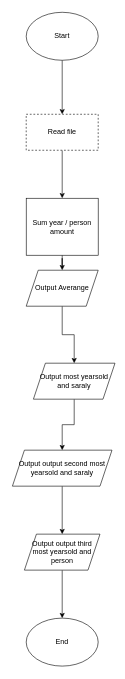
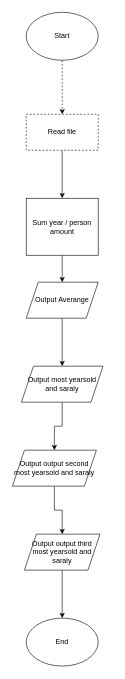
edge "Start" -> "Read file": style solid -> dashed
node "Output Averange": moved (62, 288) -> (62, 300)
node "Output most yearsold and saraly": moved (74, 381) -> (62, 384)
node "Output output second most yearsold and saraly": size 100x36 -> 84x36
node "Output output third most yearsold and person": label "Output output third most yearsold and person" -> "Output output third most yearsold and saraly"
